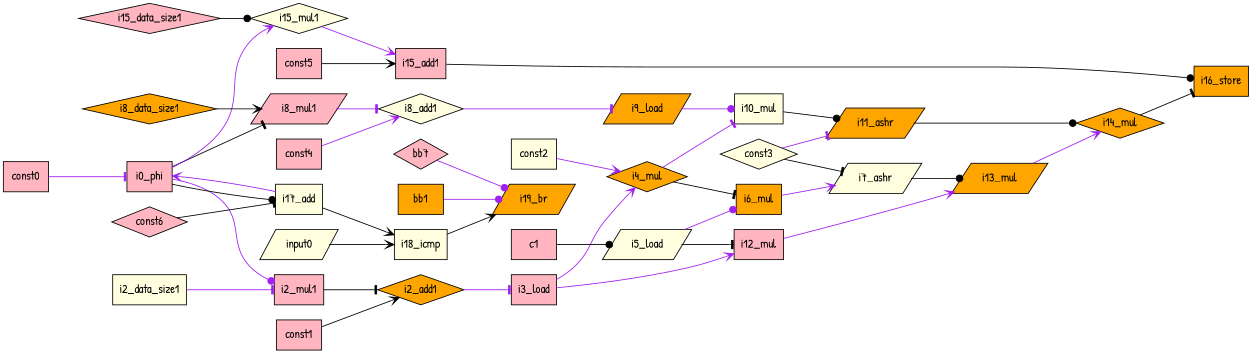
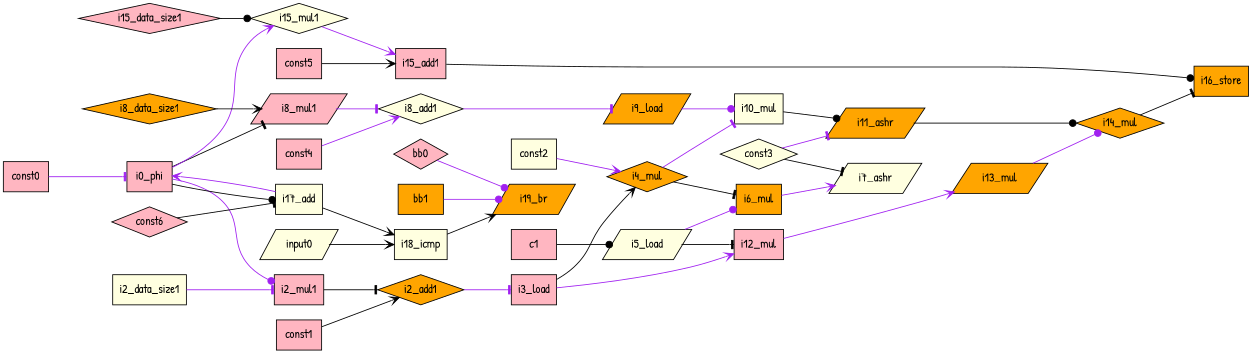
edge "i13_mul" -> "i14_mul": arrowhead vee -> dot
node "bb7": label "bb7" -> "bb0"
edge "i7_ashr" -> "i13_mul": removed
edge "i3_load" -> "i4_mul": color purple -> black
